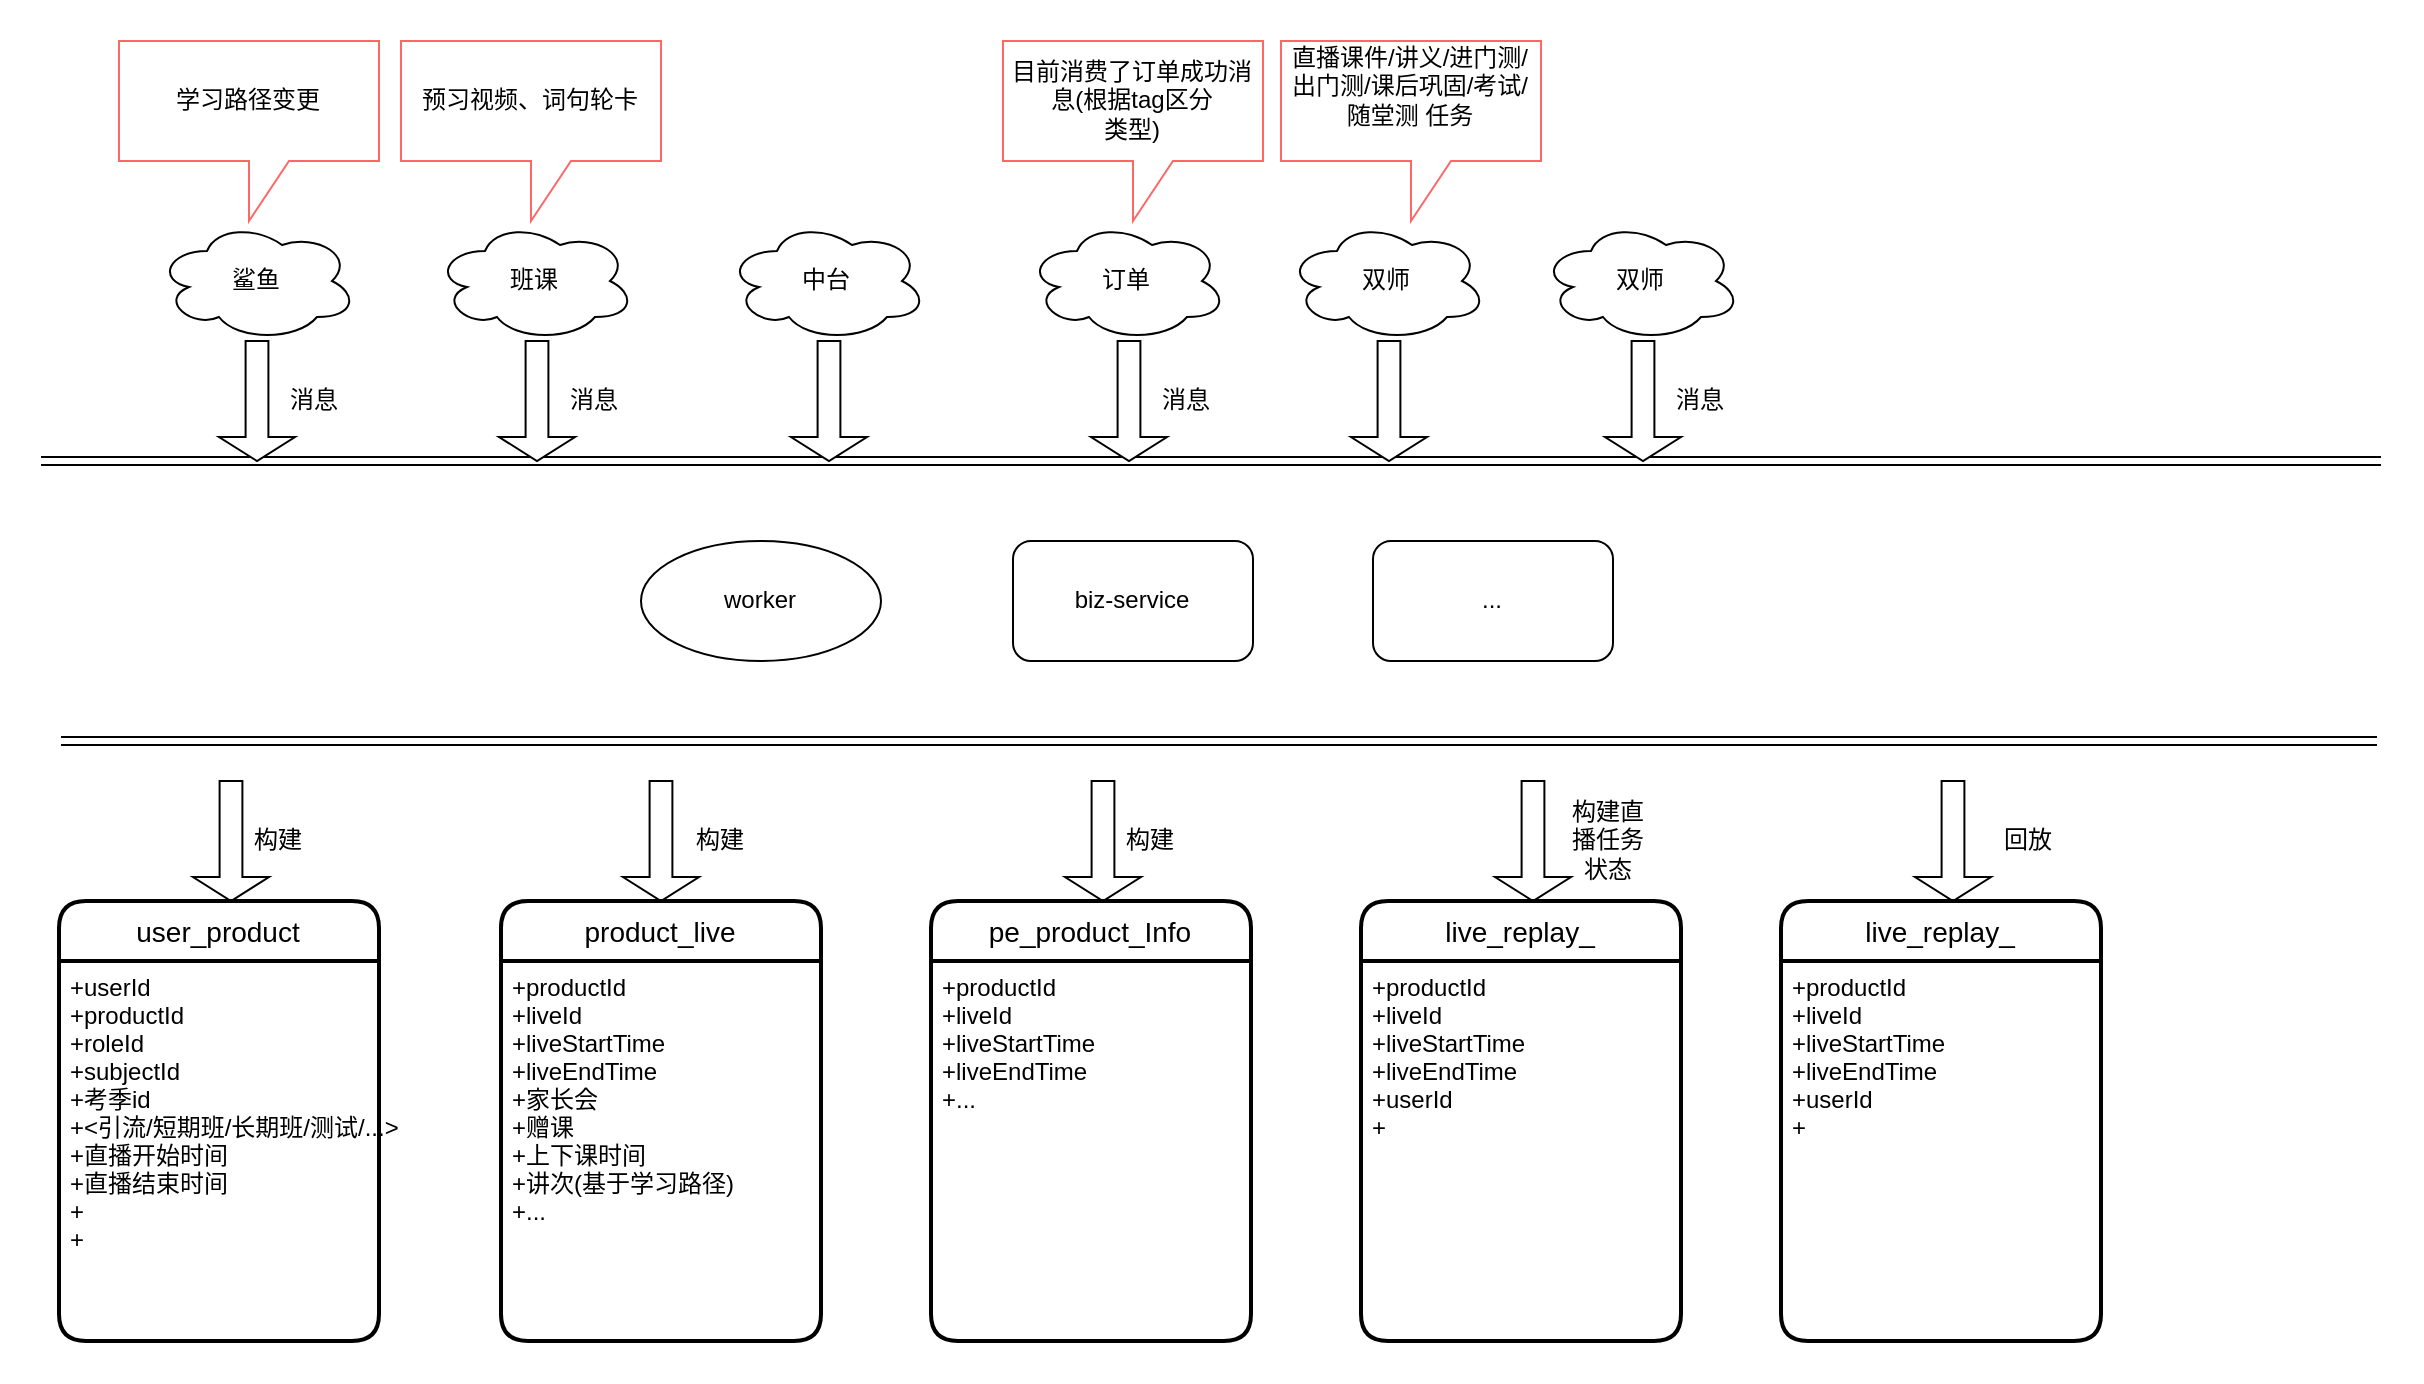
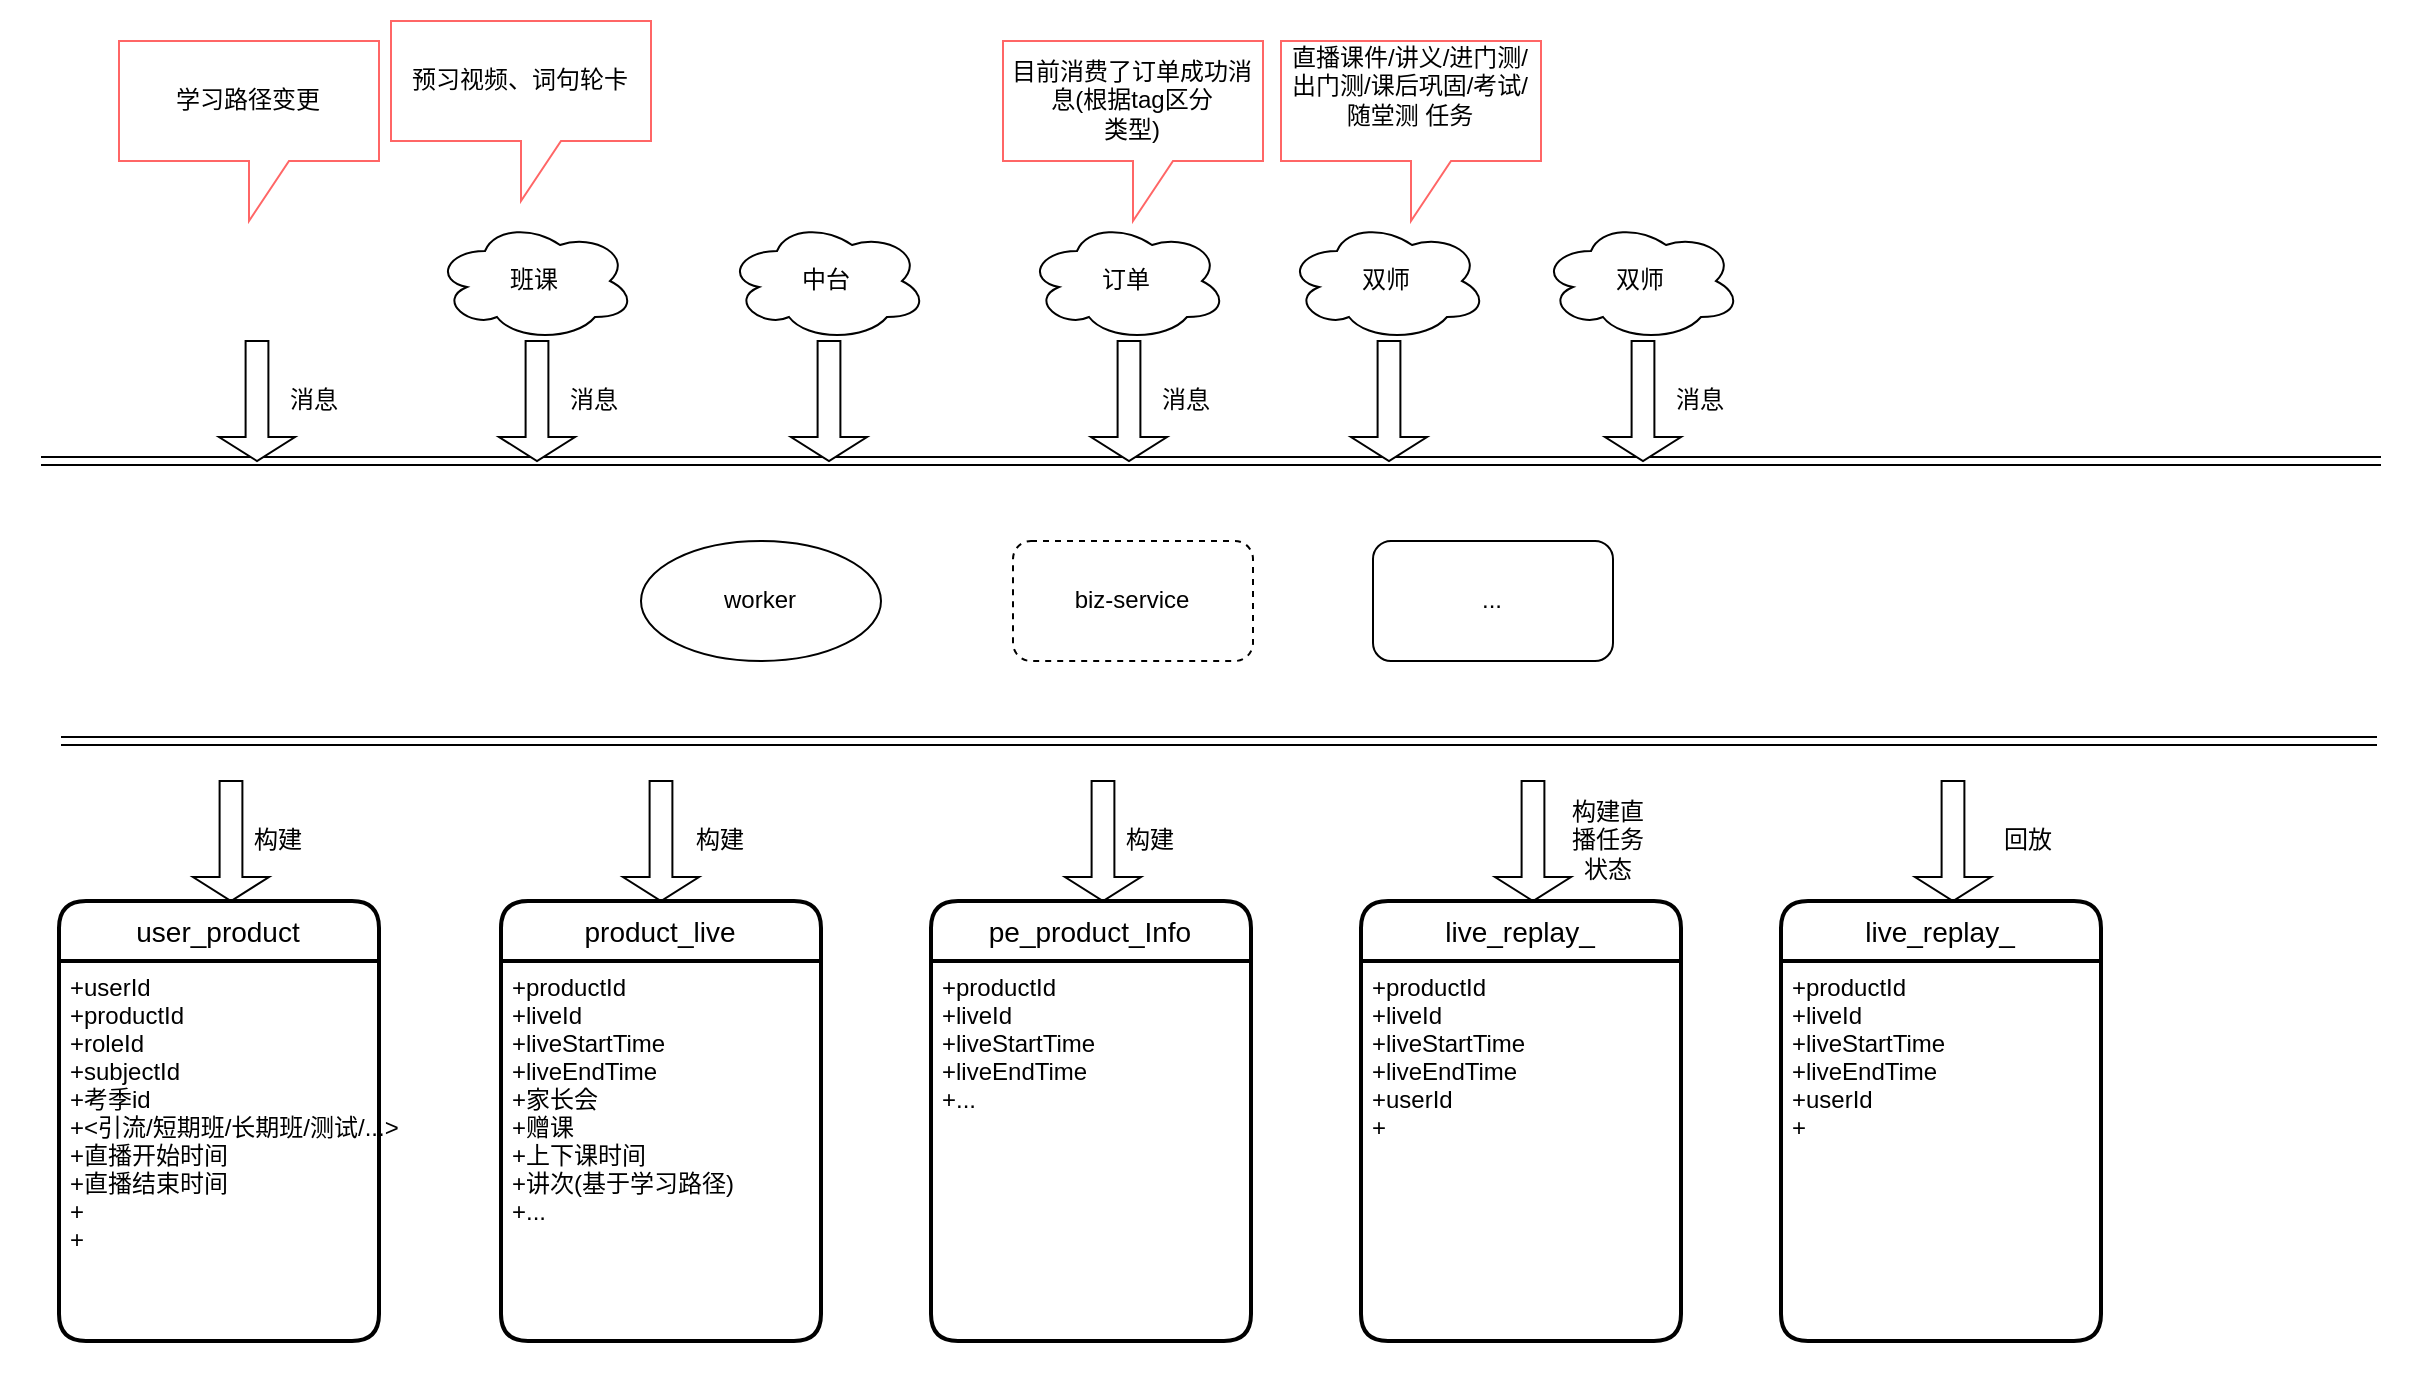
node "预习视频、词句轮卡": moved (531, 131) -> (521, 111)
node "鲨鱼": removed
node "biz-service": style solid -> dashed
